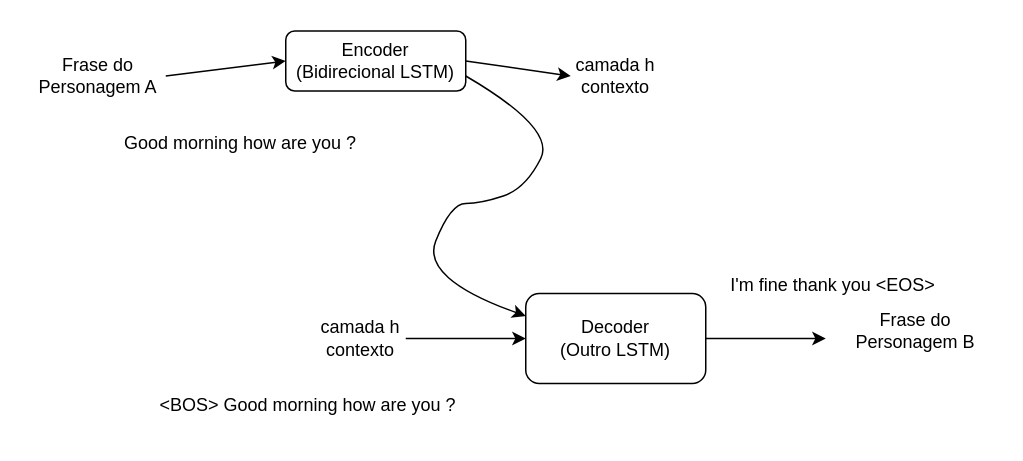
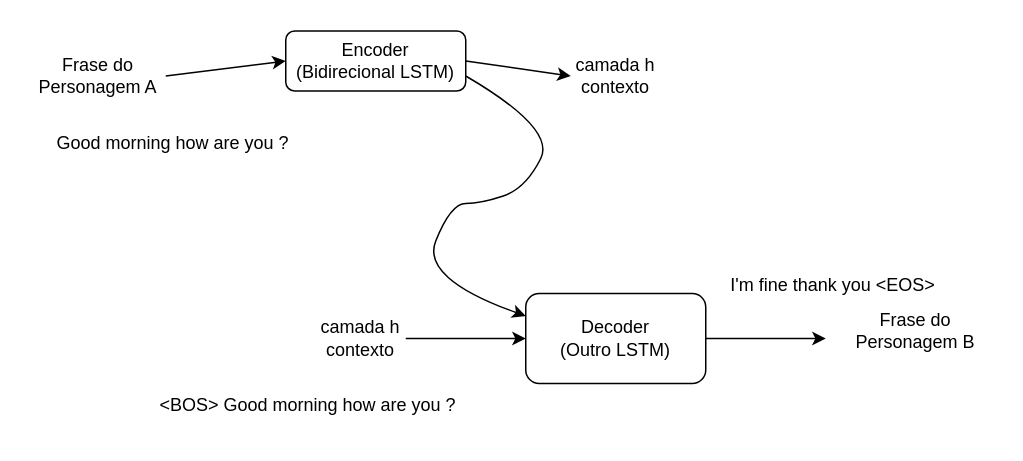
node "Good morning how are you ?": moved (241, 143) -> (173, 143)
